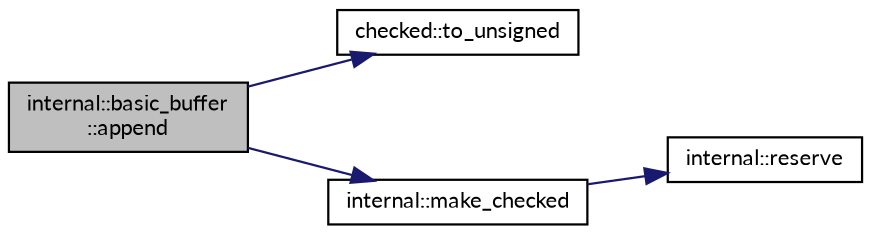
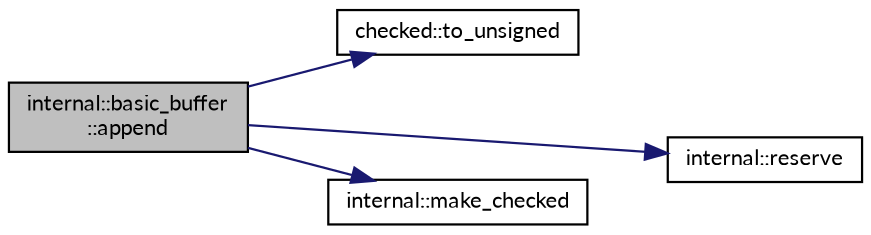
edge "internal::make_checked" -> "internal::reserve": now "internal::basic_buffer ::append" -> "internal::reserve"
